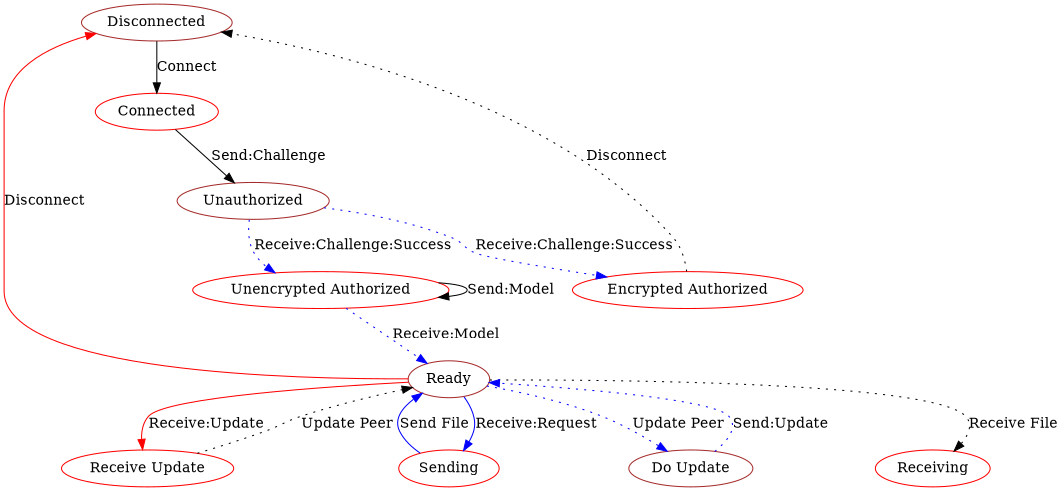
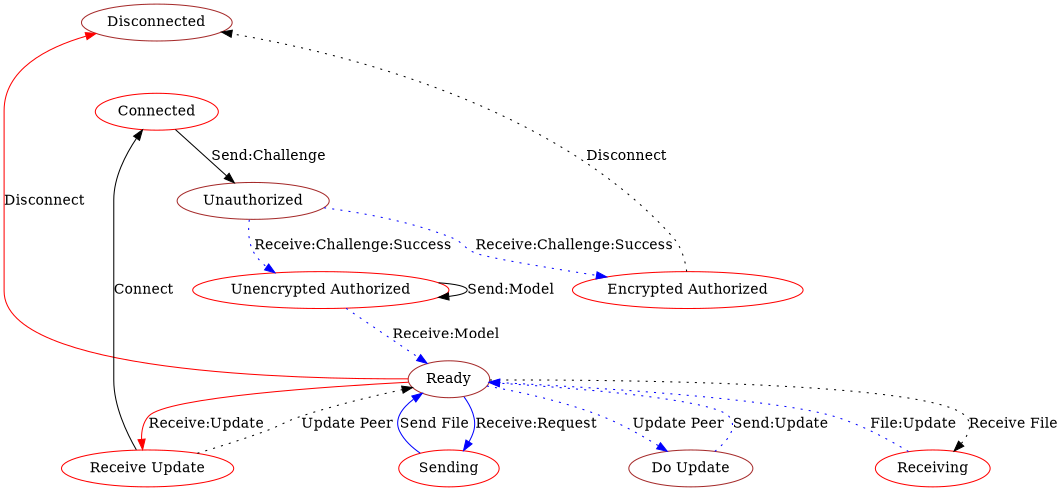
edge "Disconnected" -> "Connected": now "Receive Update" -> "Connected"
edge "Receiving" -> "Ready": added, label "File:Update"
